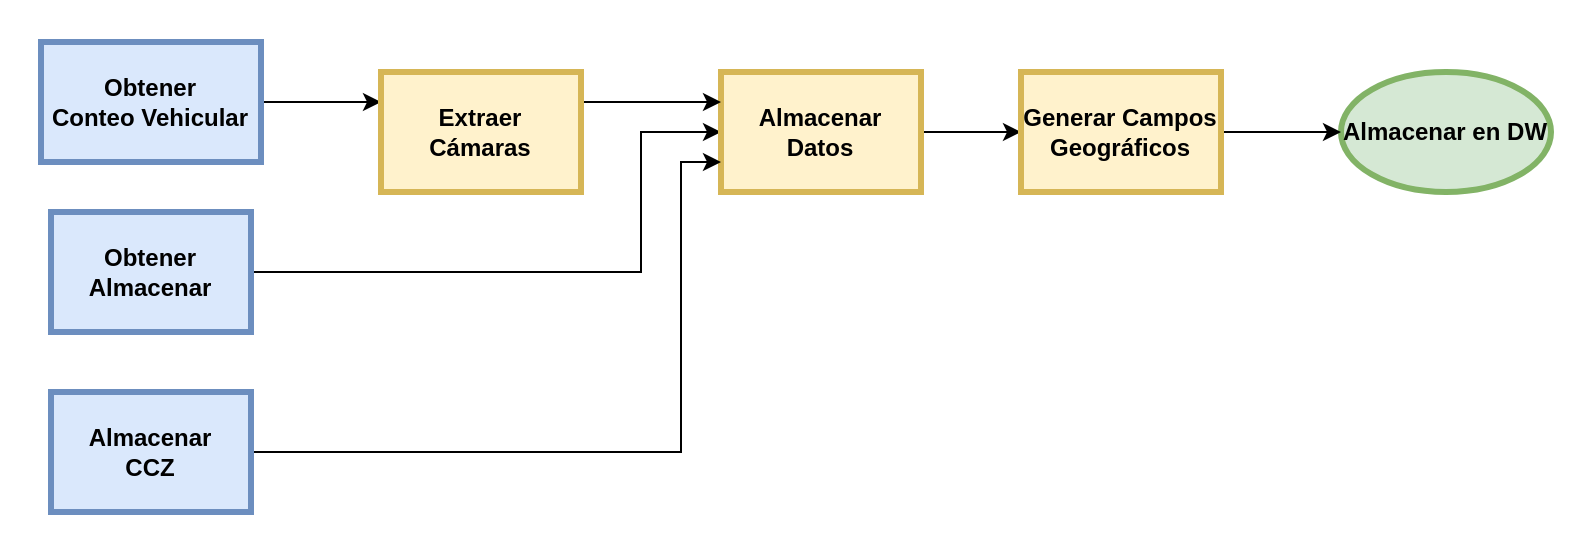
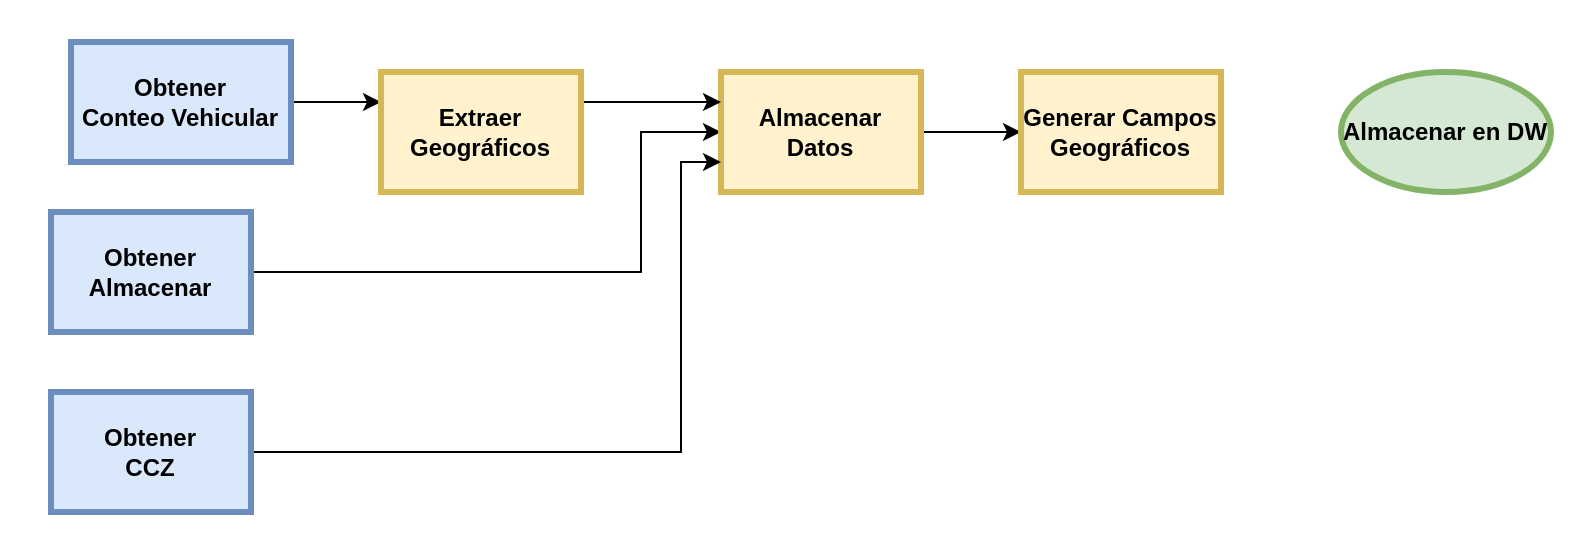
node "Obtener Conteo Vehicular": moved (151, 102) -> (181, 102)
edge "Generar Campos Geográficos" -> "Almacenar en DW": removed
node "Extraer Cámaras": label "Extraer Cámaras" -> "Extraer Geográficos"
node "Almacenar CCZ": label "Almacenar CCZ" -> "Obtener CCZ"
